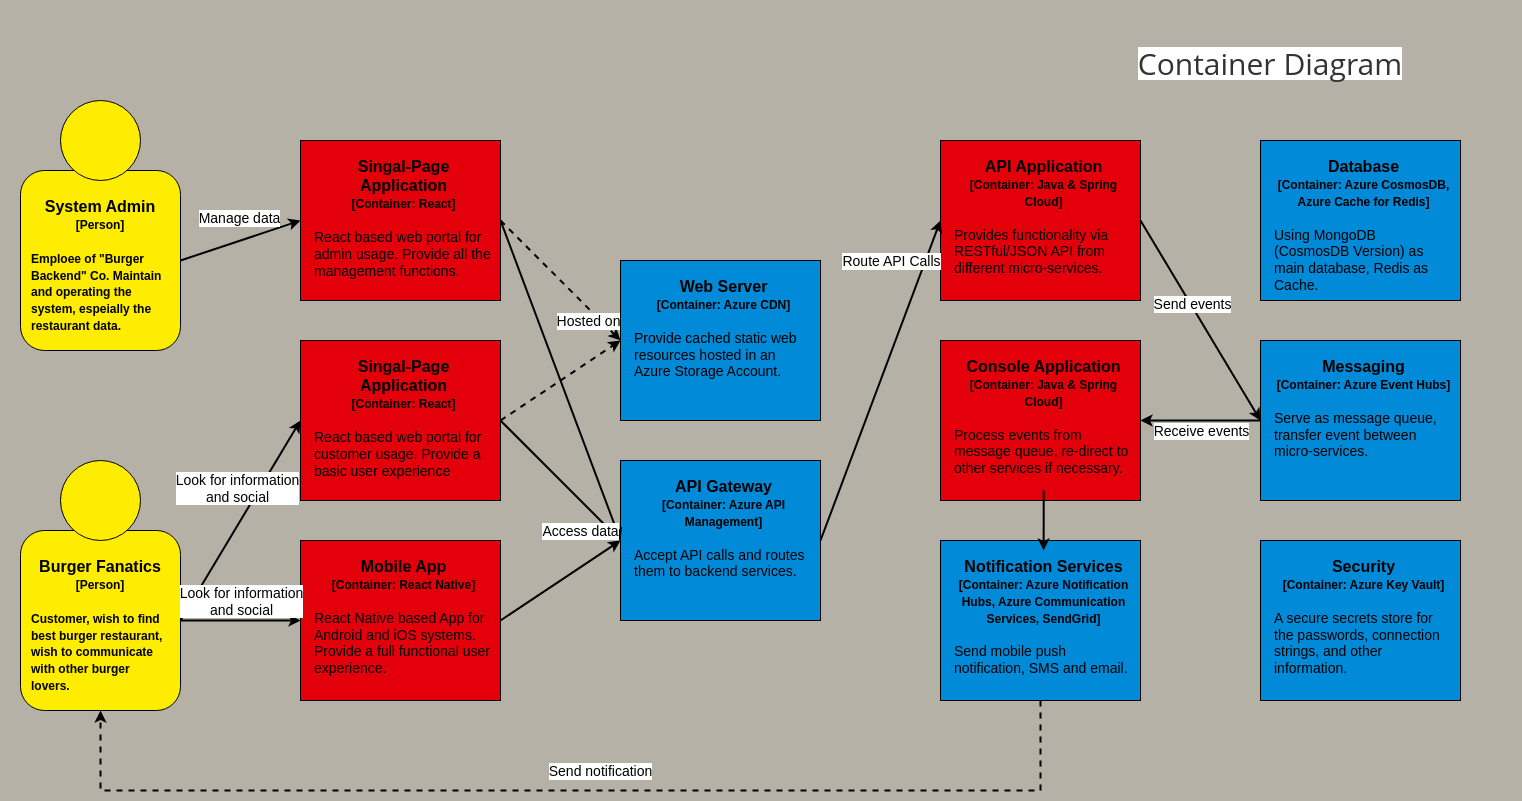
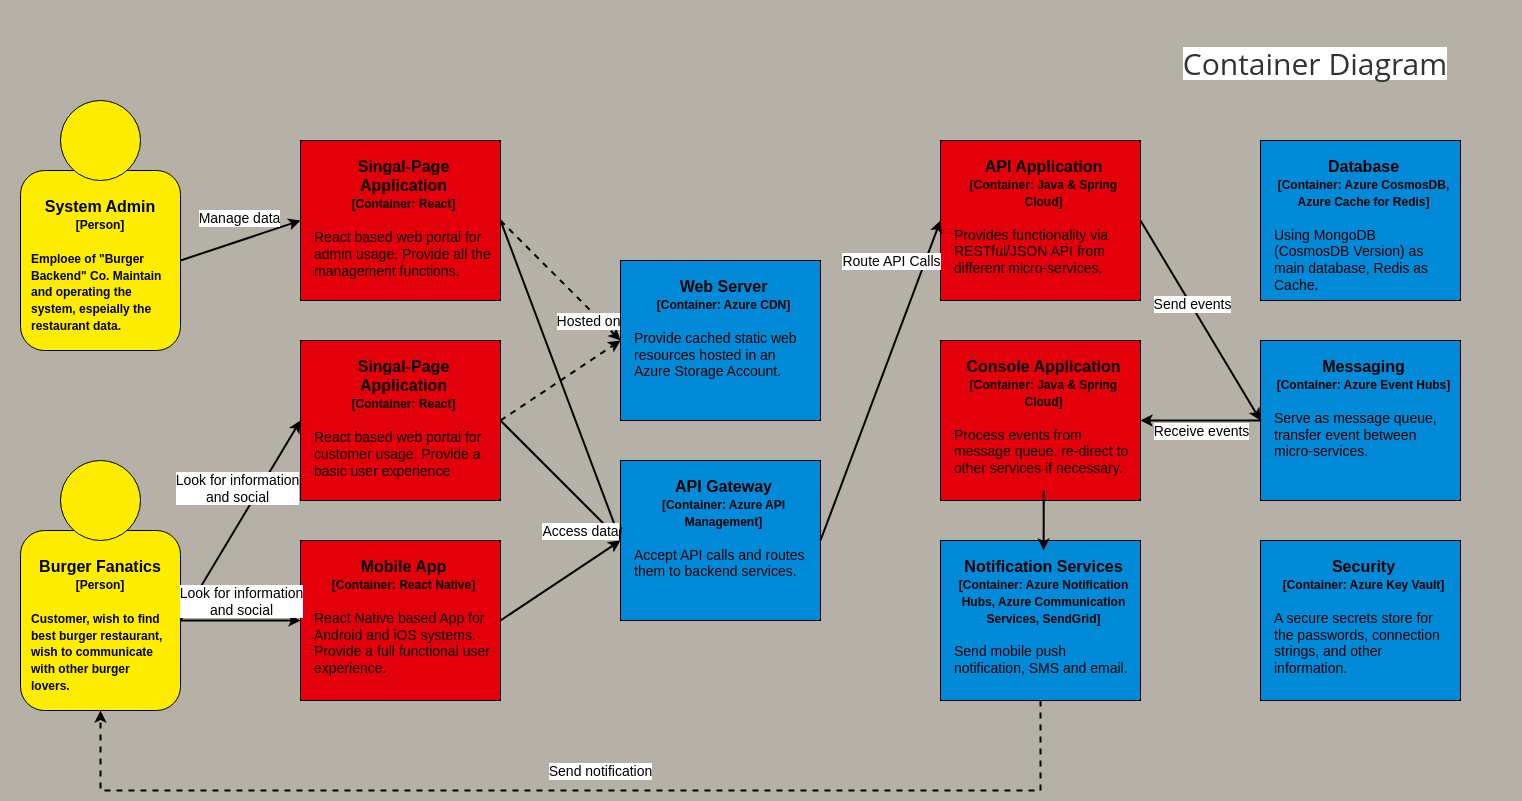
node "Container Diagram": moved (1271, 61) -> (1316, 61)
